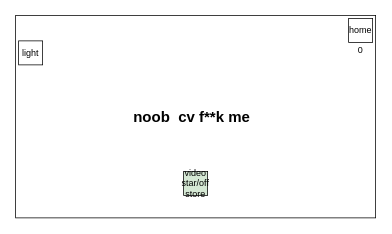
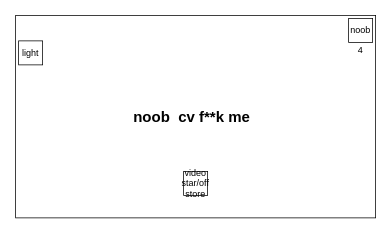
node "home": label "home" -> "noob"
node "0": label "0" -> "4"
node "video star/off store": fillcolor #d5e8d4 -> #ffffff
